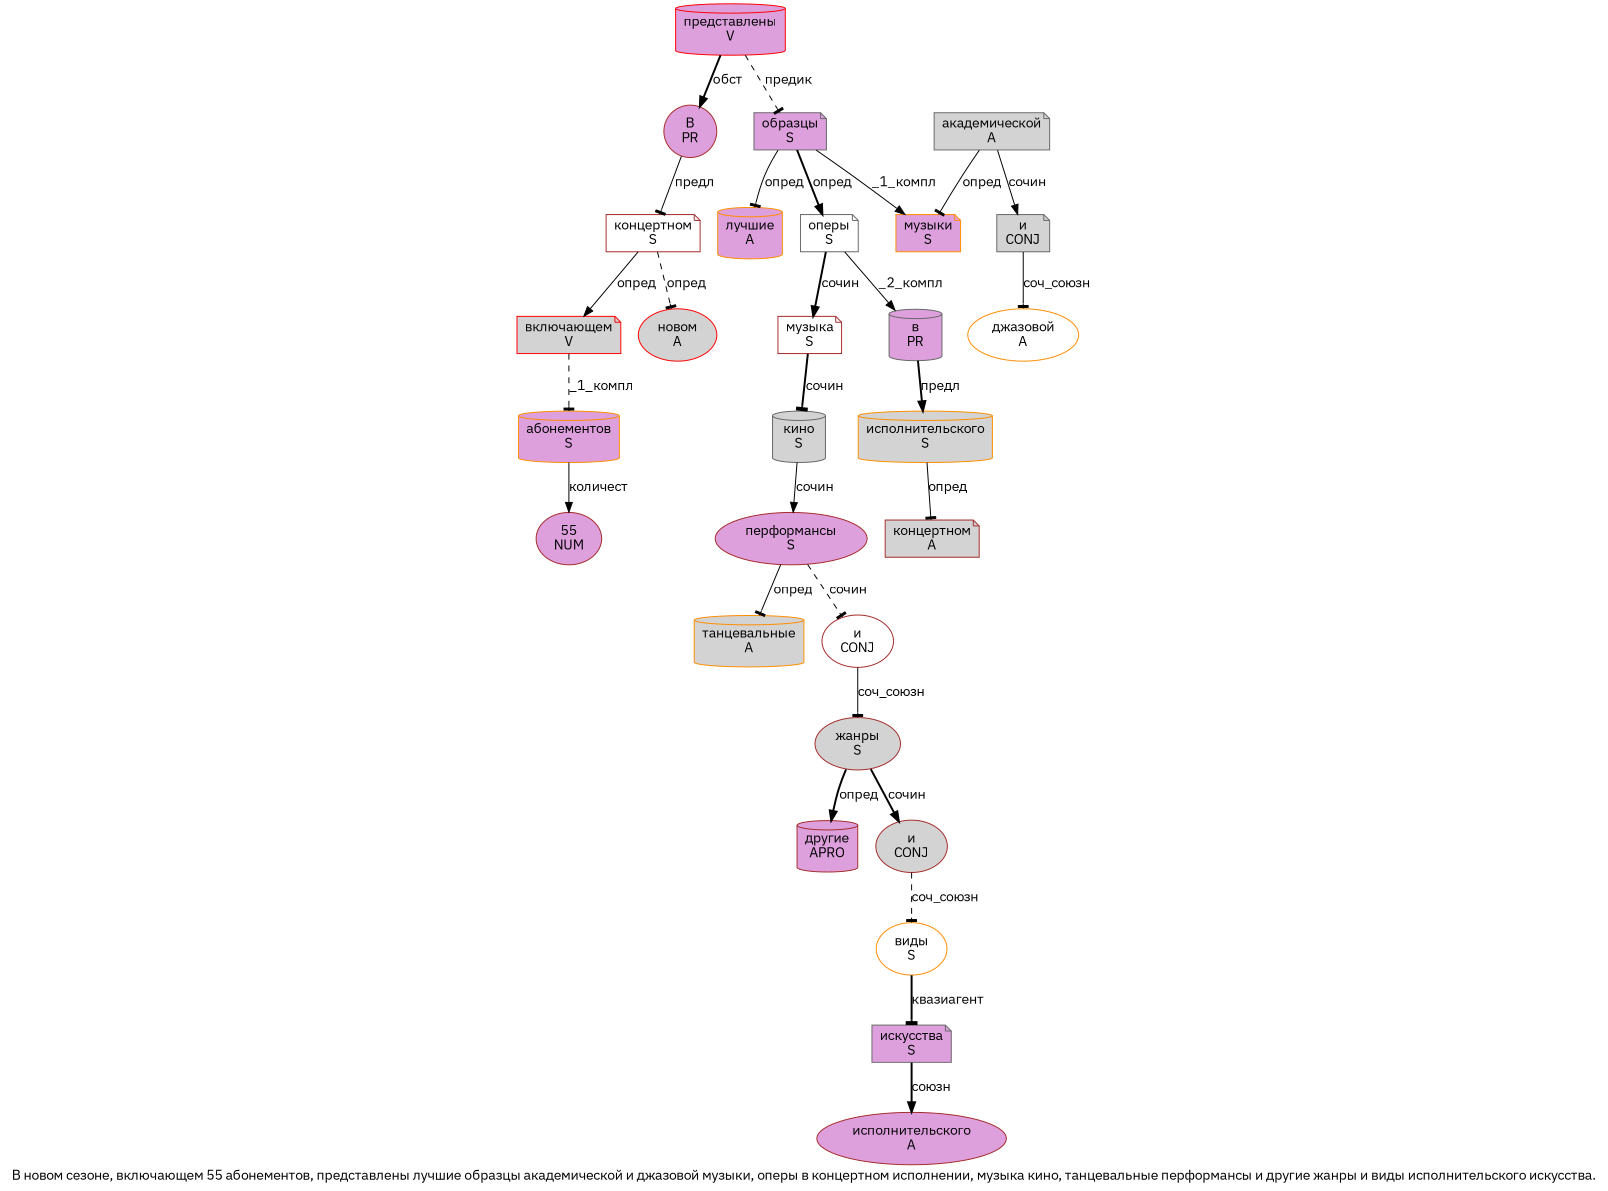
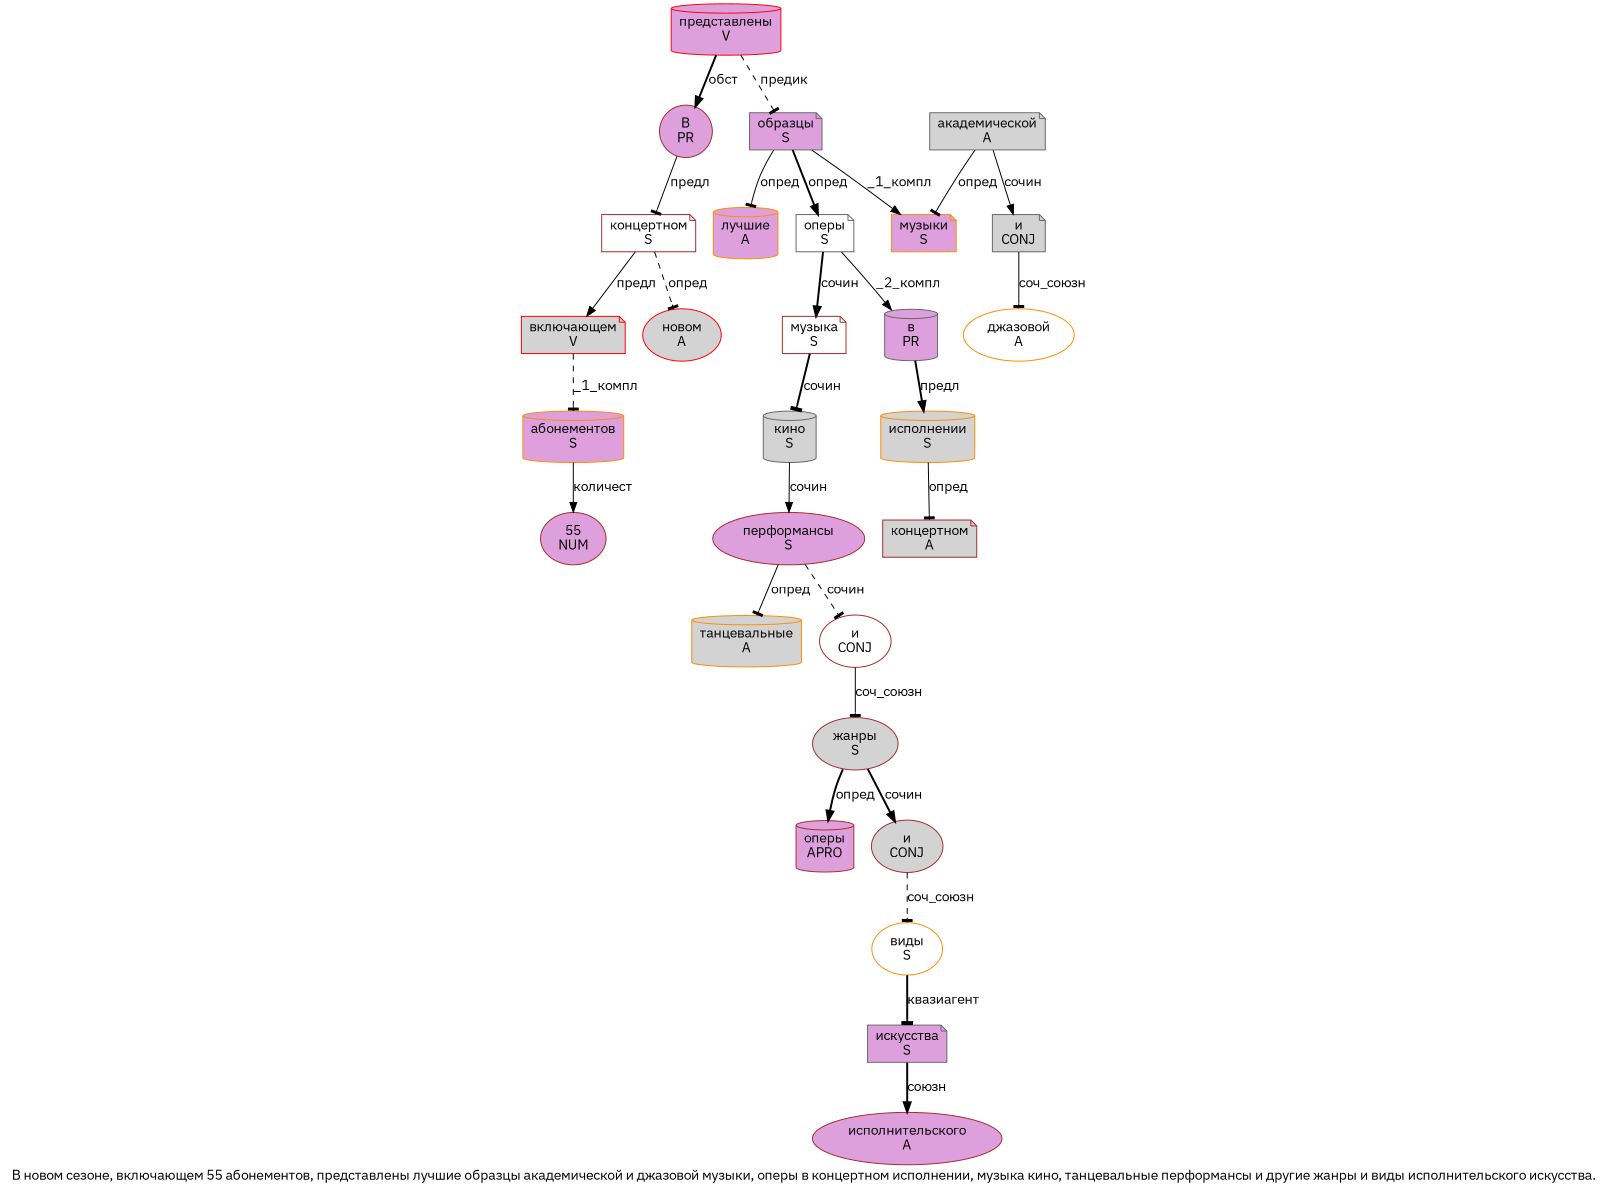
edge "концертном S" -> "включающем V": label "опред" -> "предл"
node "исполнительского S": label "исполнительского S" -> "исполнении S"
node "другие APRO": label "другие APRO" -> "оперы APRO"
